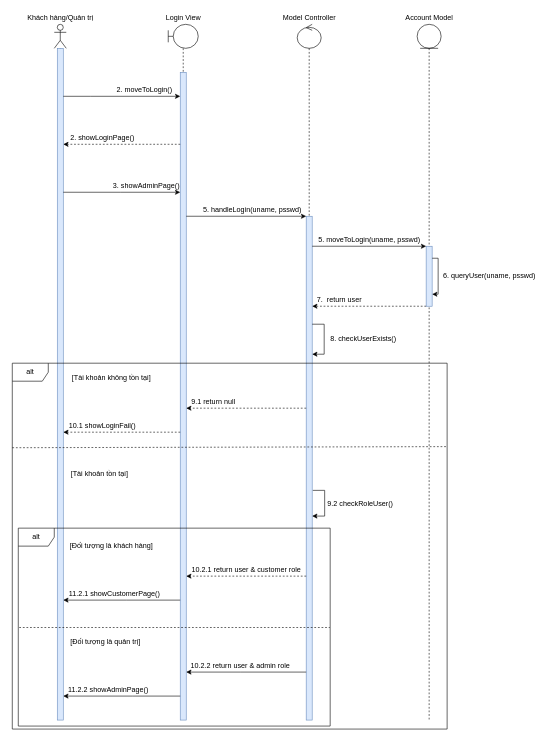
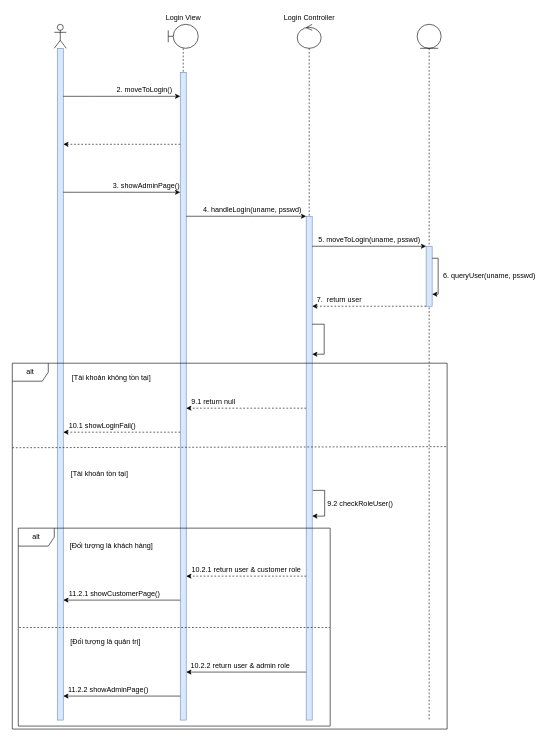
node "Khách hàng/Quản trị": removed
node "Model Controller": label "Model Controller" -> "Login Controller"
node "Account Model": removed
node "2. showLoginPage()": removed
node "5. handleLogin(uname, psswd)": label "5. handleLogin(uname, psswd)" -> "4. handleLogin(uname, psswd)"
node "8. checkUserExists()": removed
